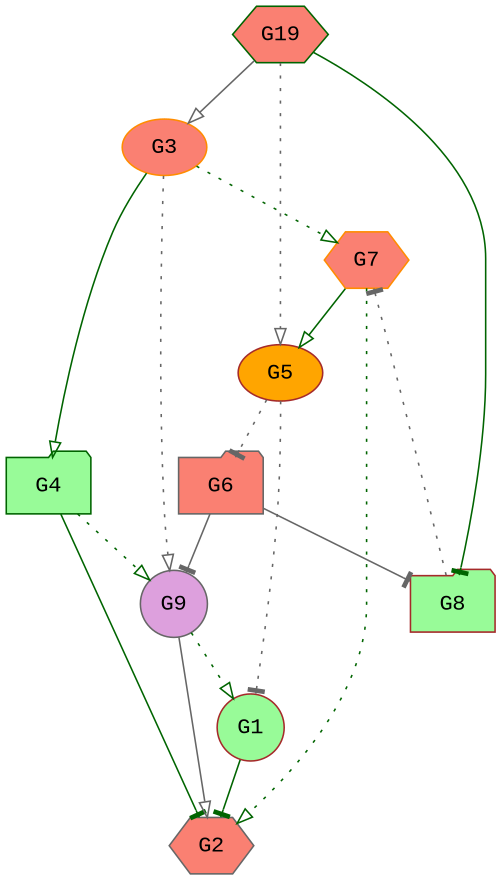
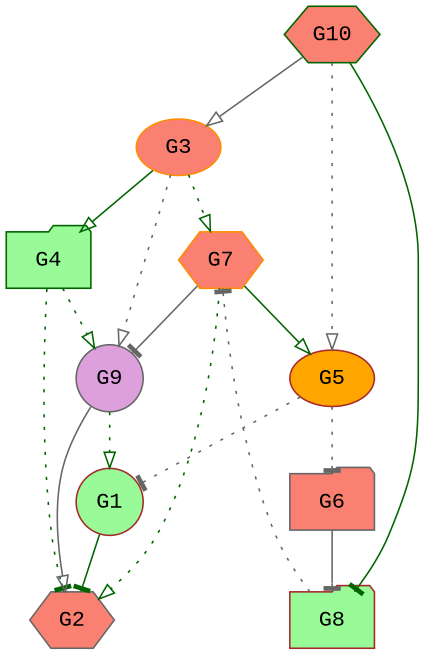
node "G19": label "G19" -> "G10"
edge "G6" -> "G9": now "G7" -> "G9"
edge "G4" -> "G2": style solid -> dotted
